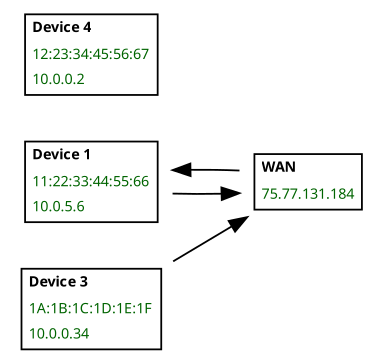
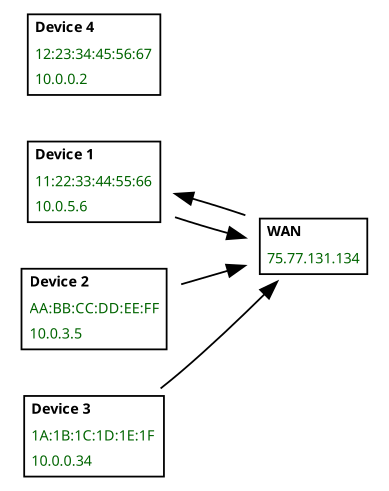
node "WAN": text "75.77.131.184" -> "75.77.131.134"
node "Device 2": added
